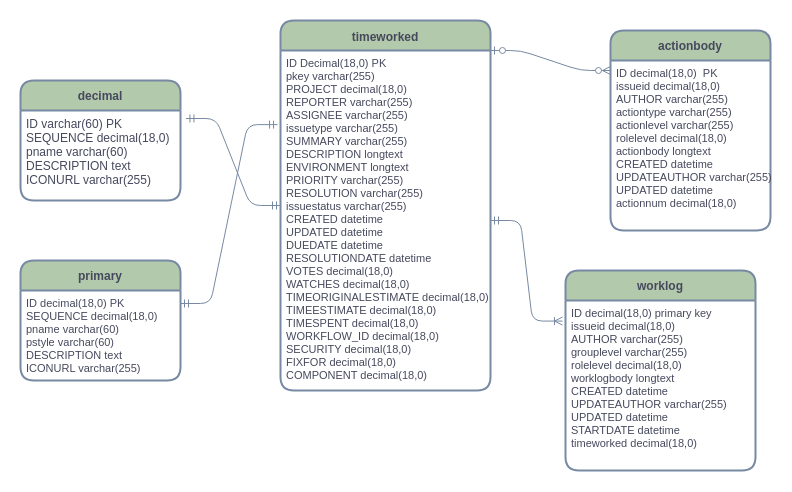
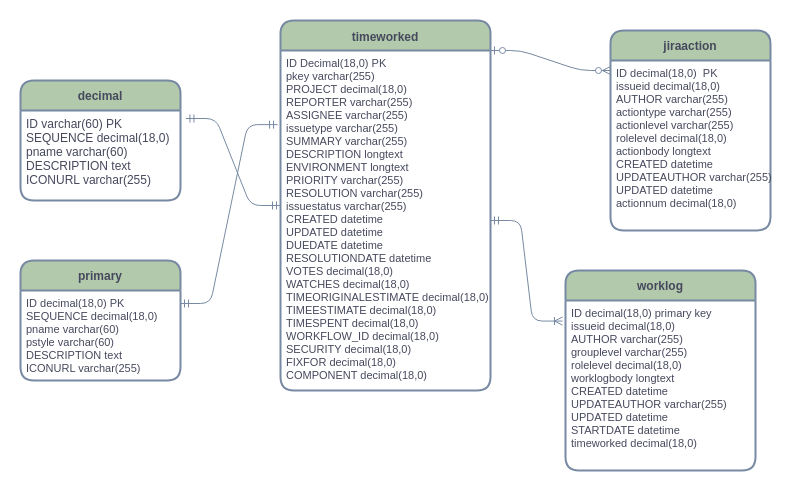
node "actionbody": label "actionbody" -> "jiraaction"
